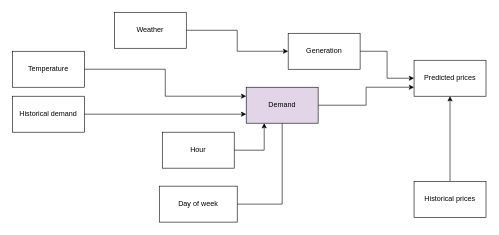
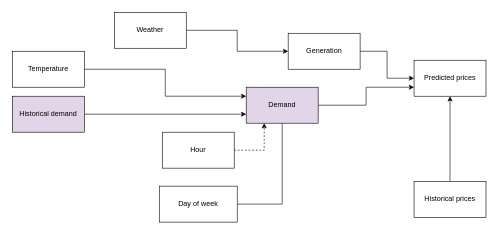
node "Historical demand": fillcolor #ffffff -> #e1d5e7
edge "Hour" -> "Demand": style solid -> dashed
